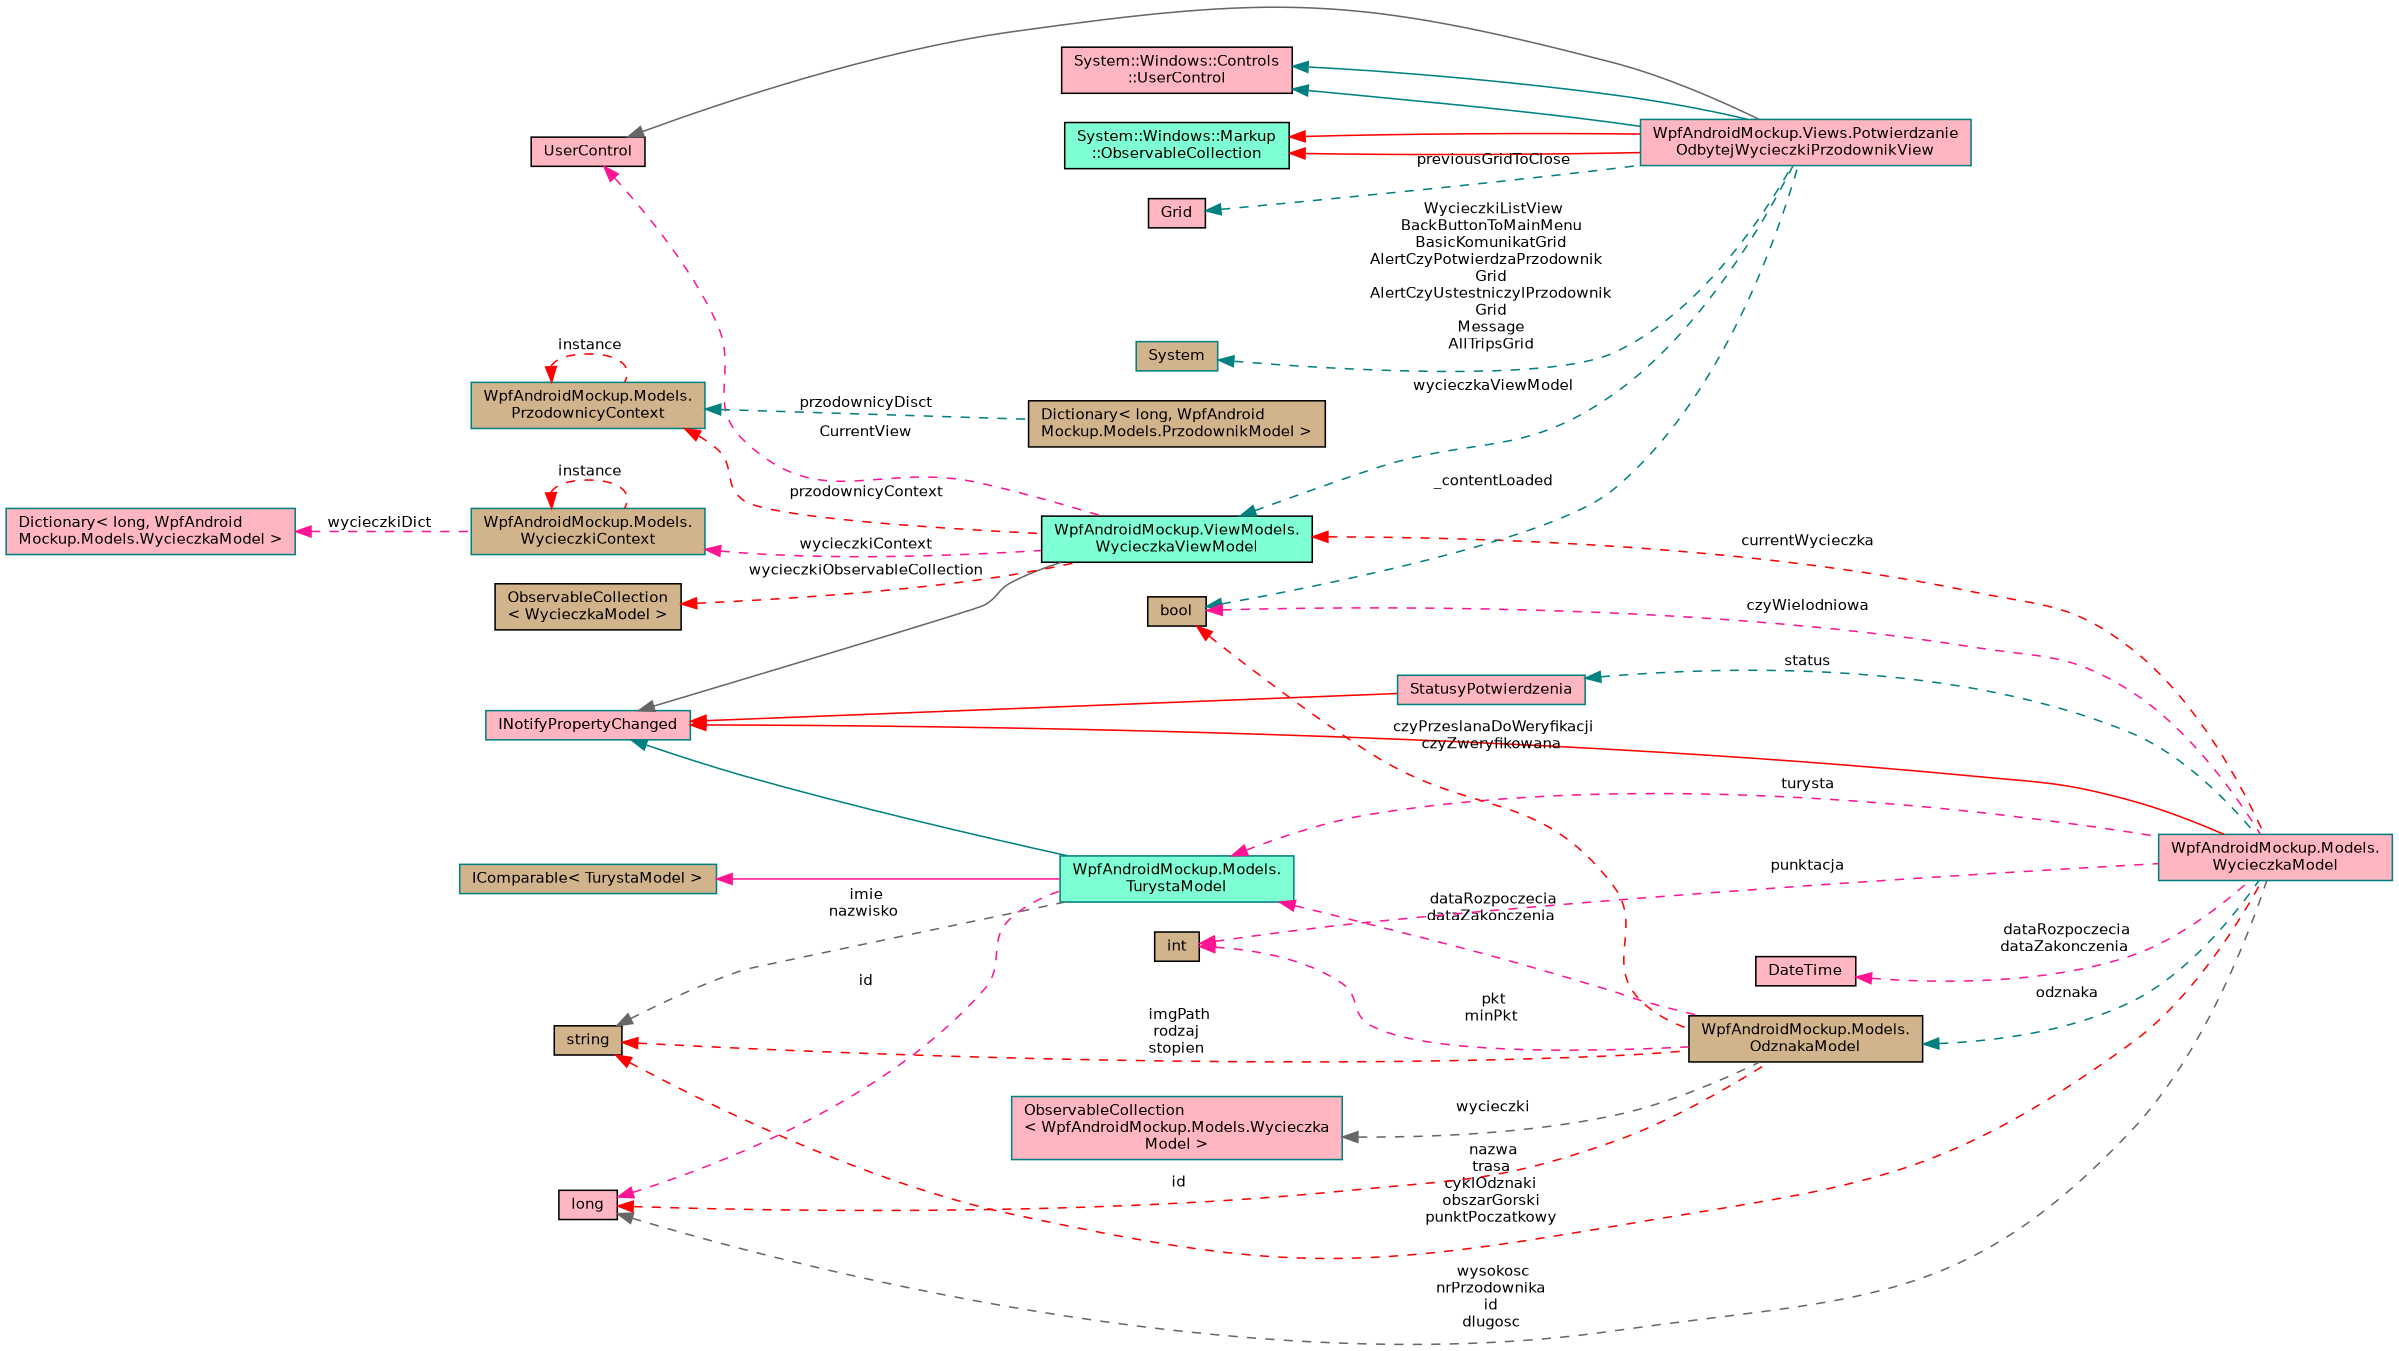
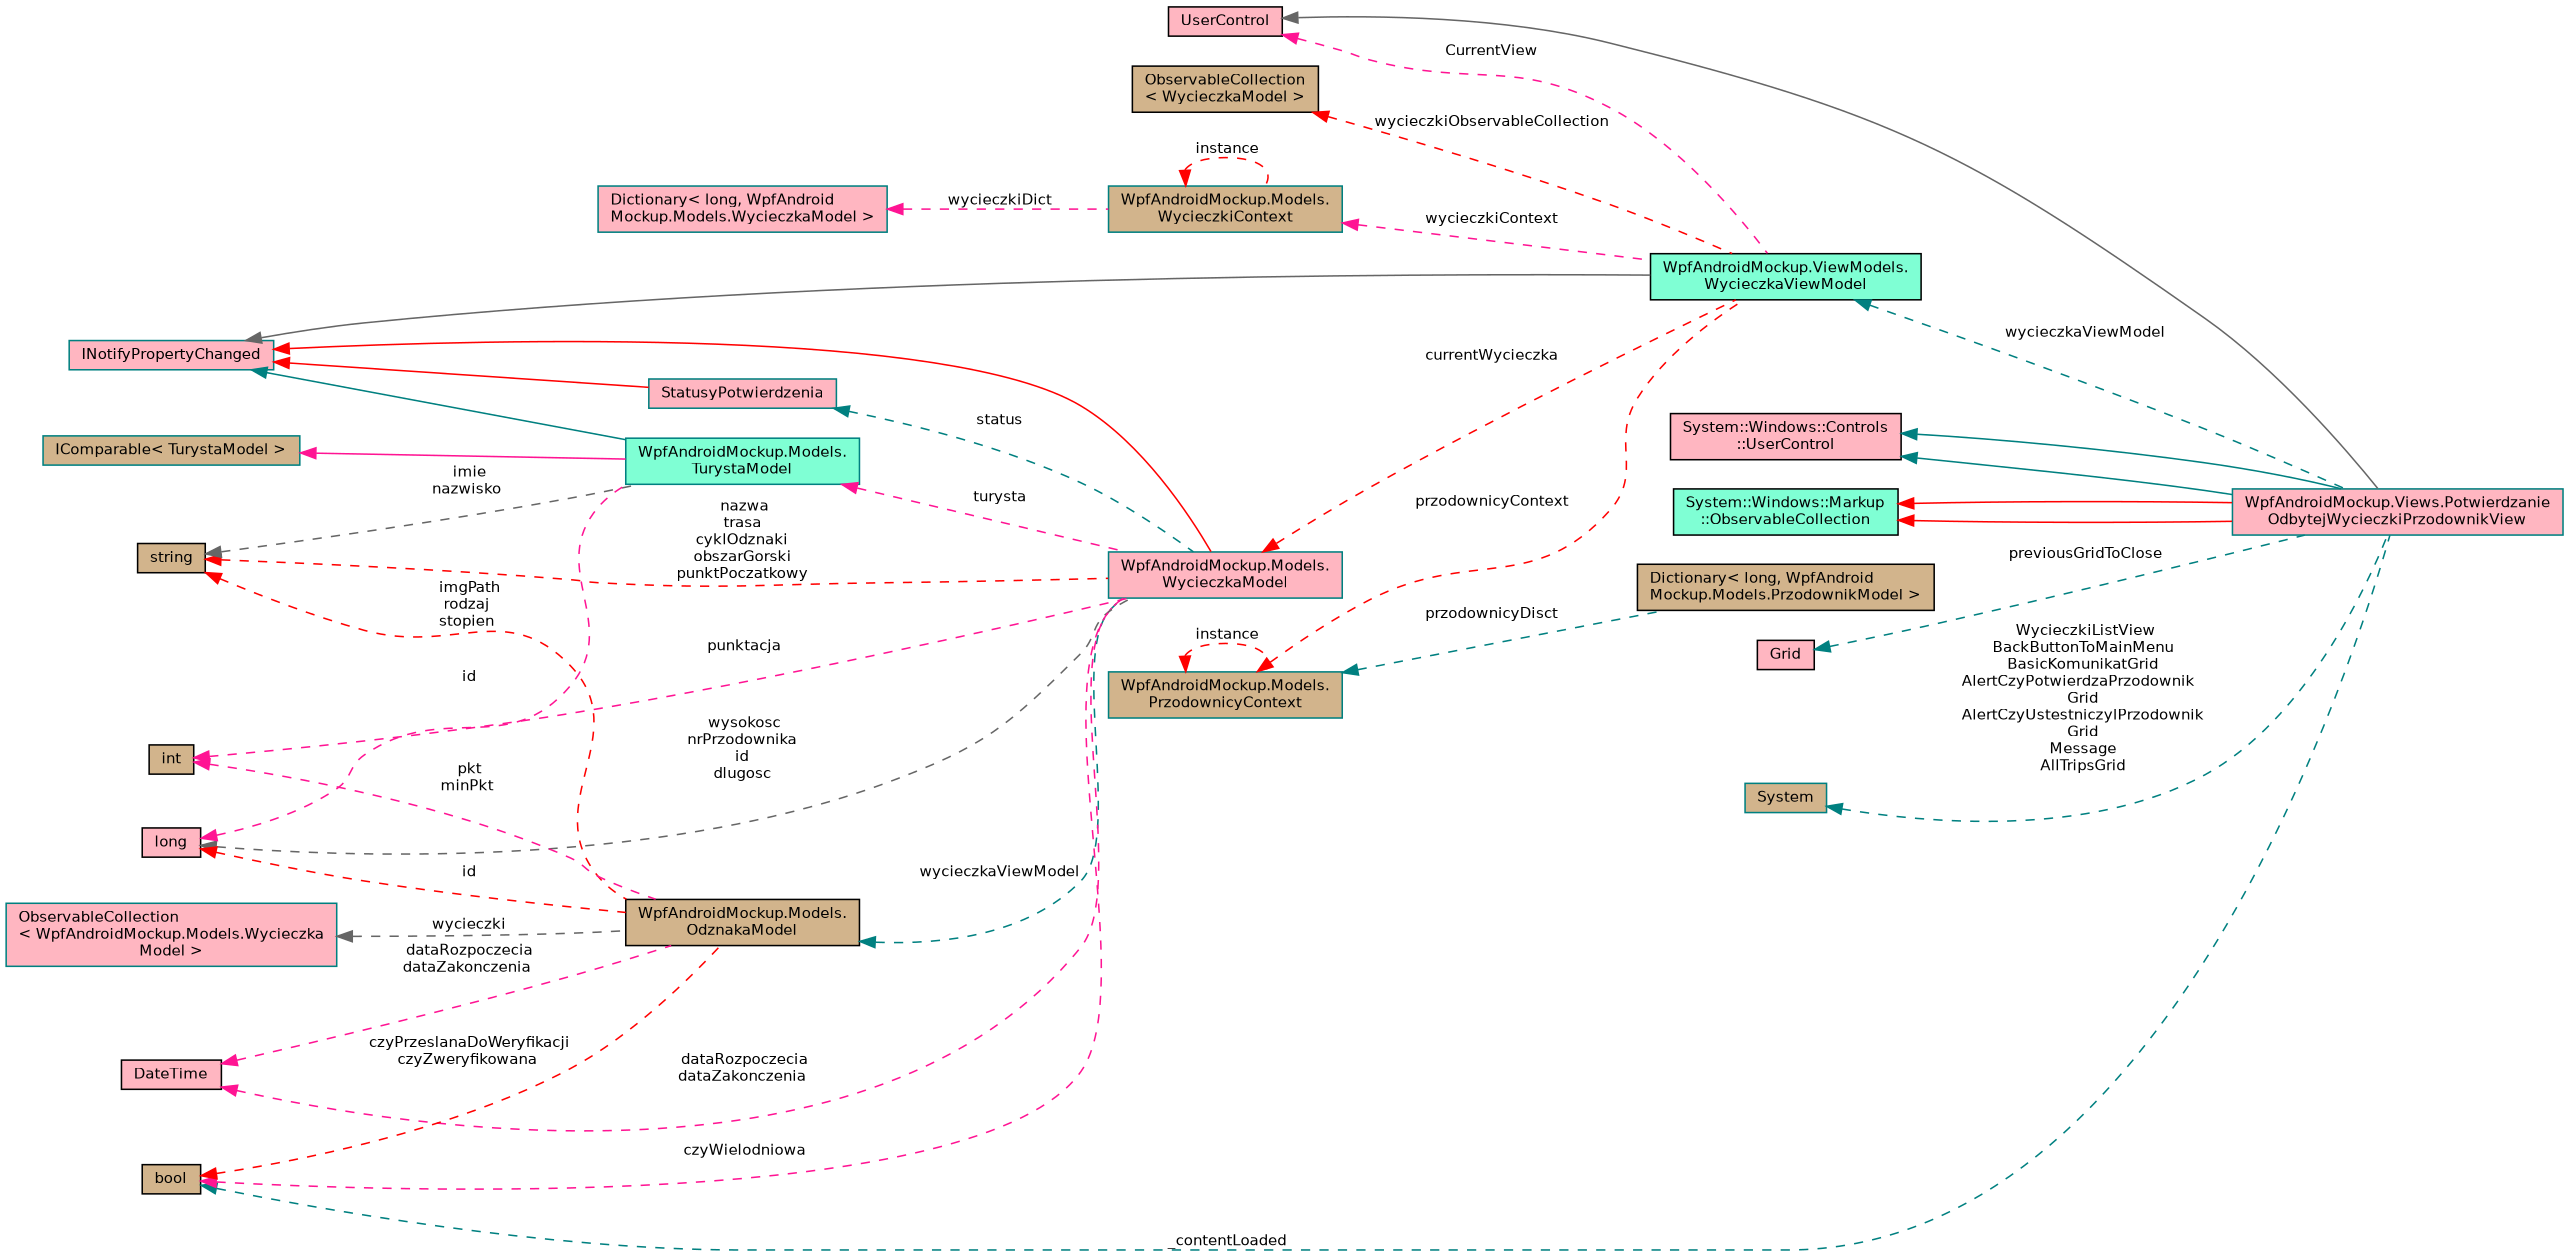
edge "WpfAndroidMockup.Models. WycieczkaModel" -> "WpfAndroidMockup.ViewModels. WycieczkaViewModel": reversed
edge "WpfAndroidMockup.Models. OdznakaModel" -> "WpfAndroidMockup.Models. TurystaModel": now "WpfAndroidMockup.Models. OdznakaModel" -> "DateTime"
edge "WpfAndroidMockup.Models. WycieczkaModel" -> "WpfAndroidMockup.Models. OdznakaModel": label " odznaka" -> " wycieczkaViewModel"
